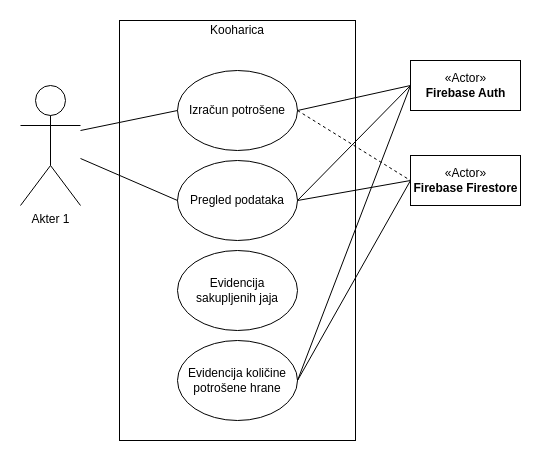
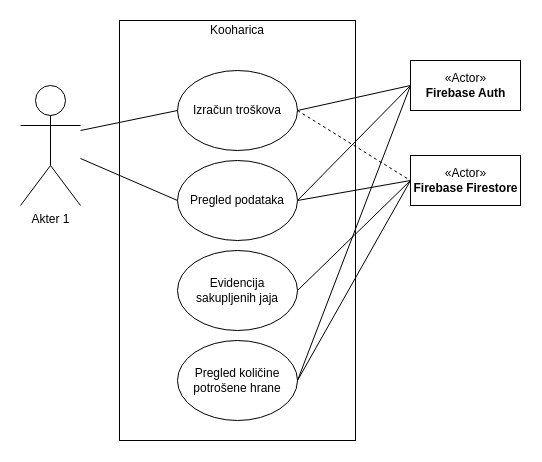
node "Izračun potrošene": label "Izračun potrošene" -> "Izračun troškova"
edge "«Actor» Firebase Firestore" -- "Evidencija sakupljenih jaja": added
node "Evidencija količine potrošene hrane": label "Evidencija količine potrošene hrane" -> "Pregled količine potrošene hrane"
